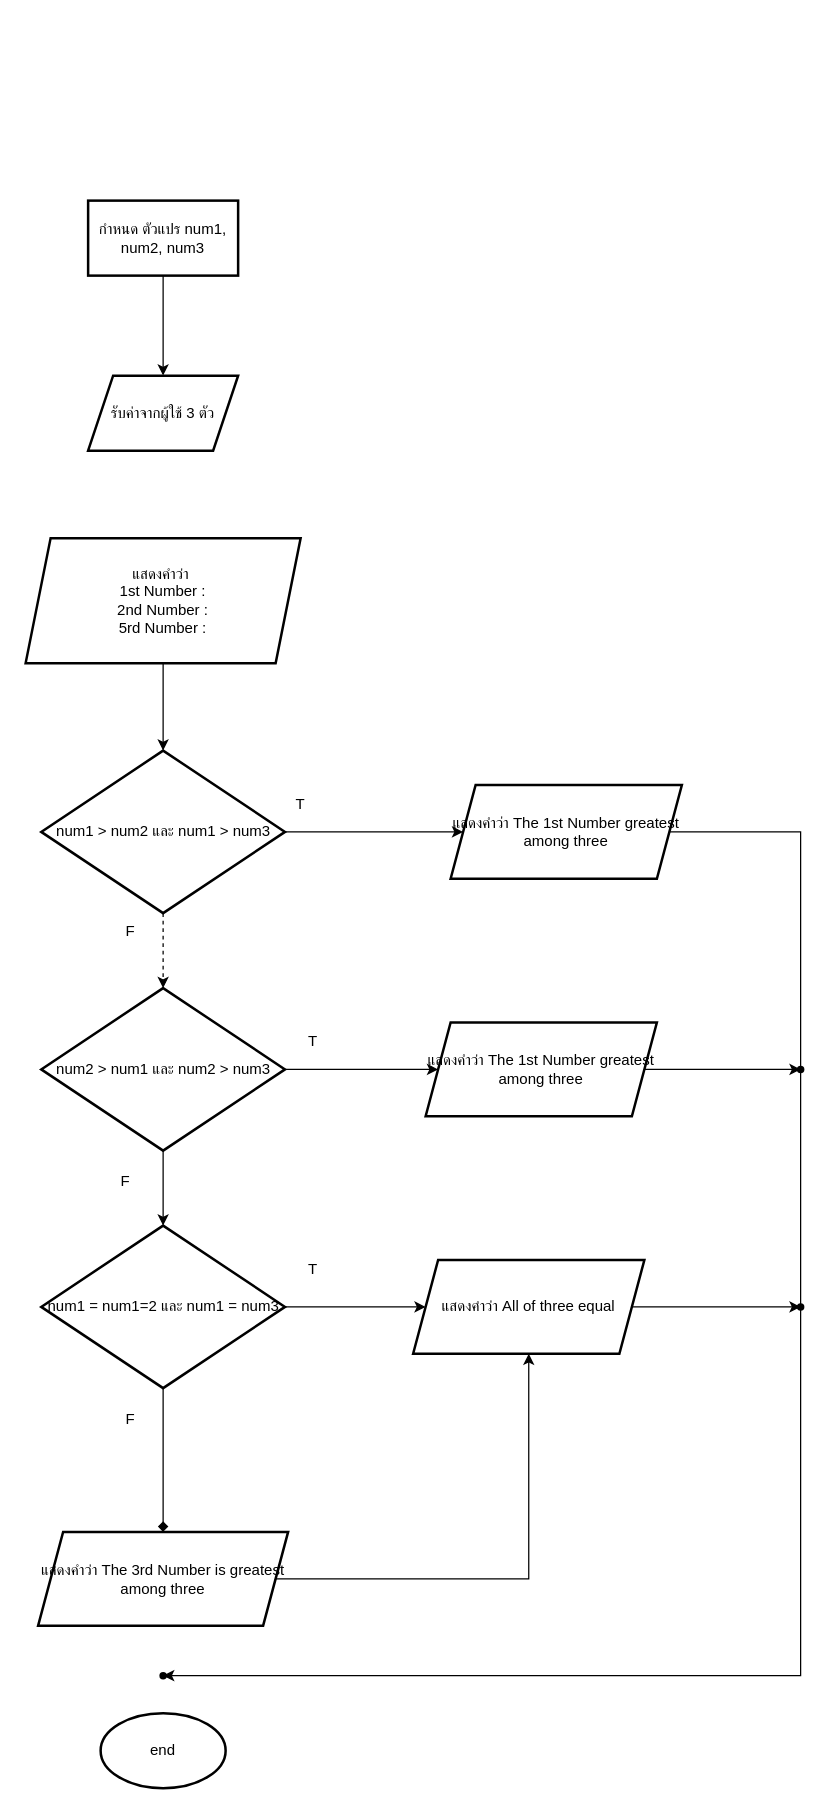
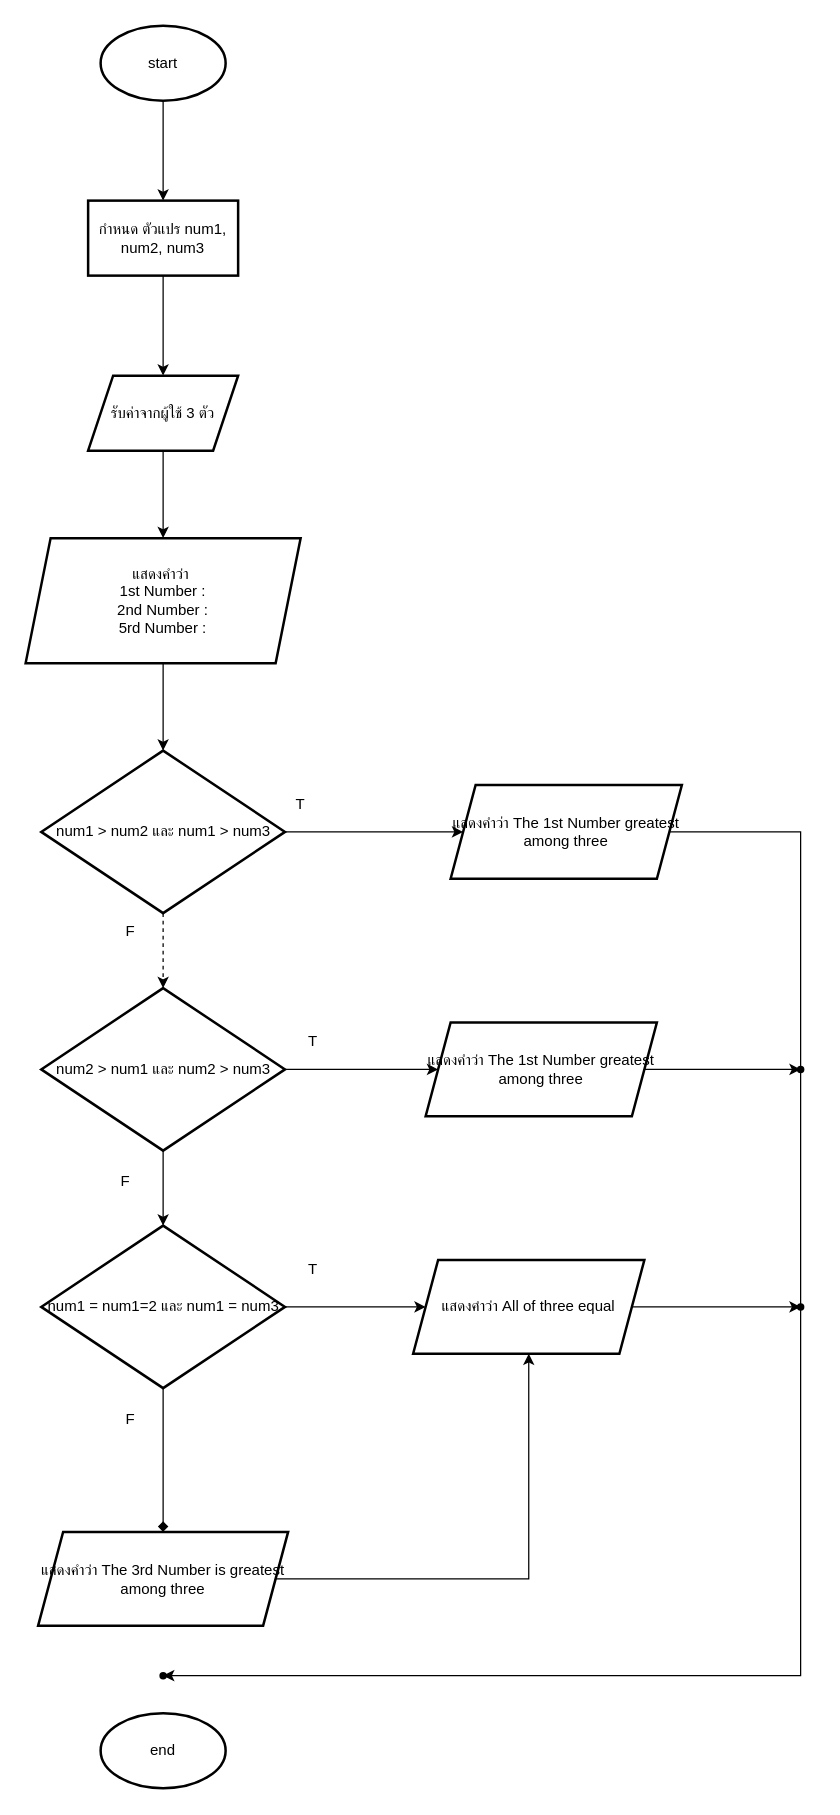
node "start": added
edge "start" -> "กำหนด ตัวแปร num1, num2, num3": added
edge "รับค่าจากผู้ใช้ 3 ตัว" -> "แสดงคำว่า 1st Number : 2nd Number : 5rd Number :": added
